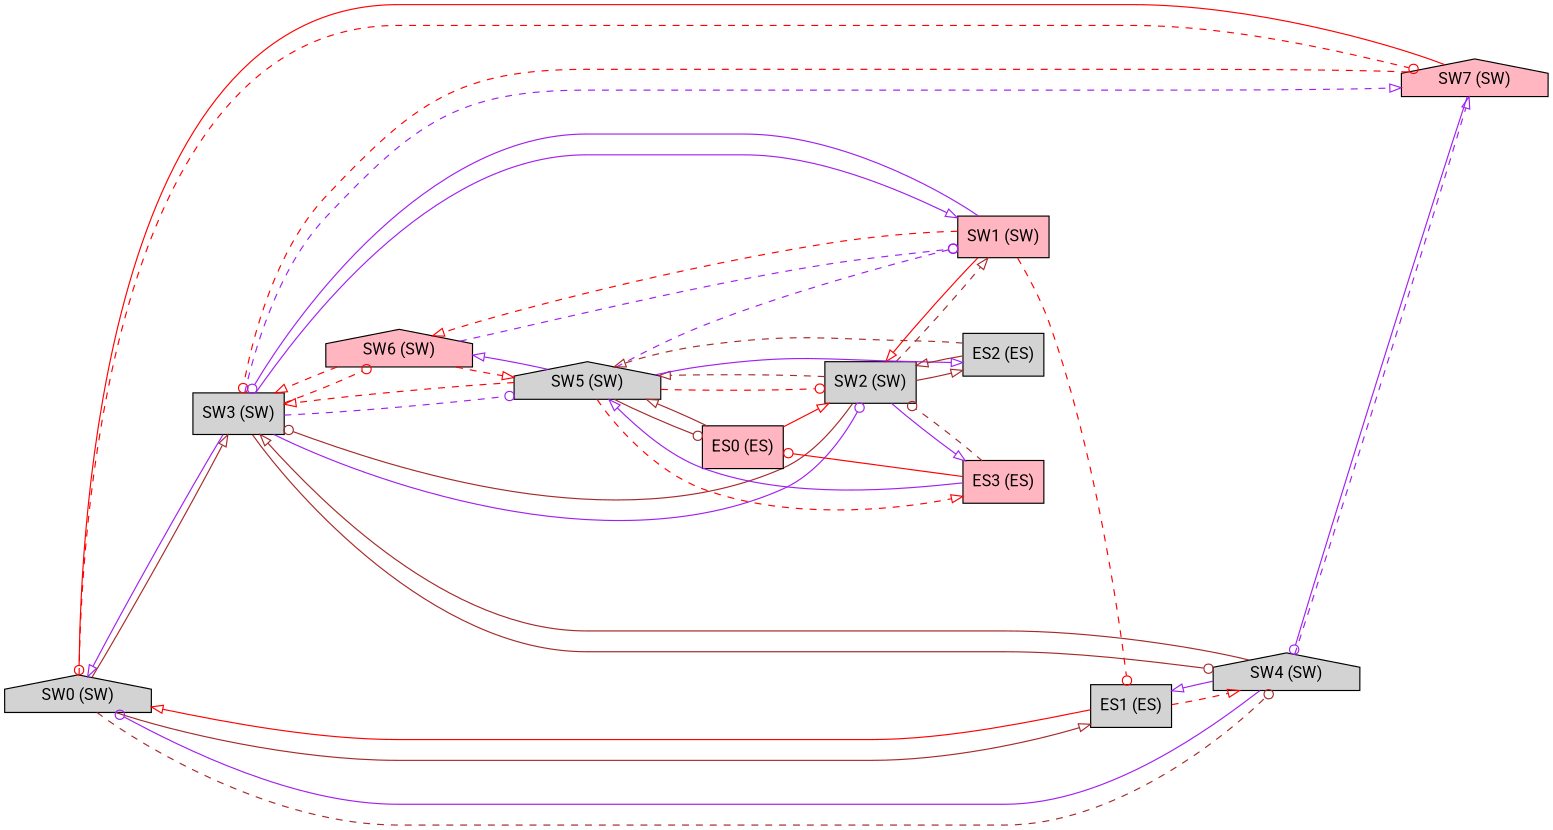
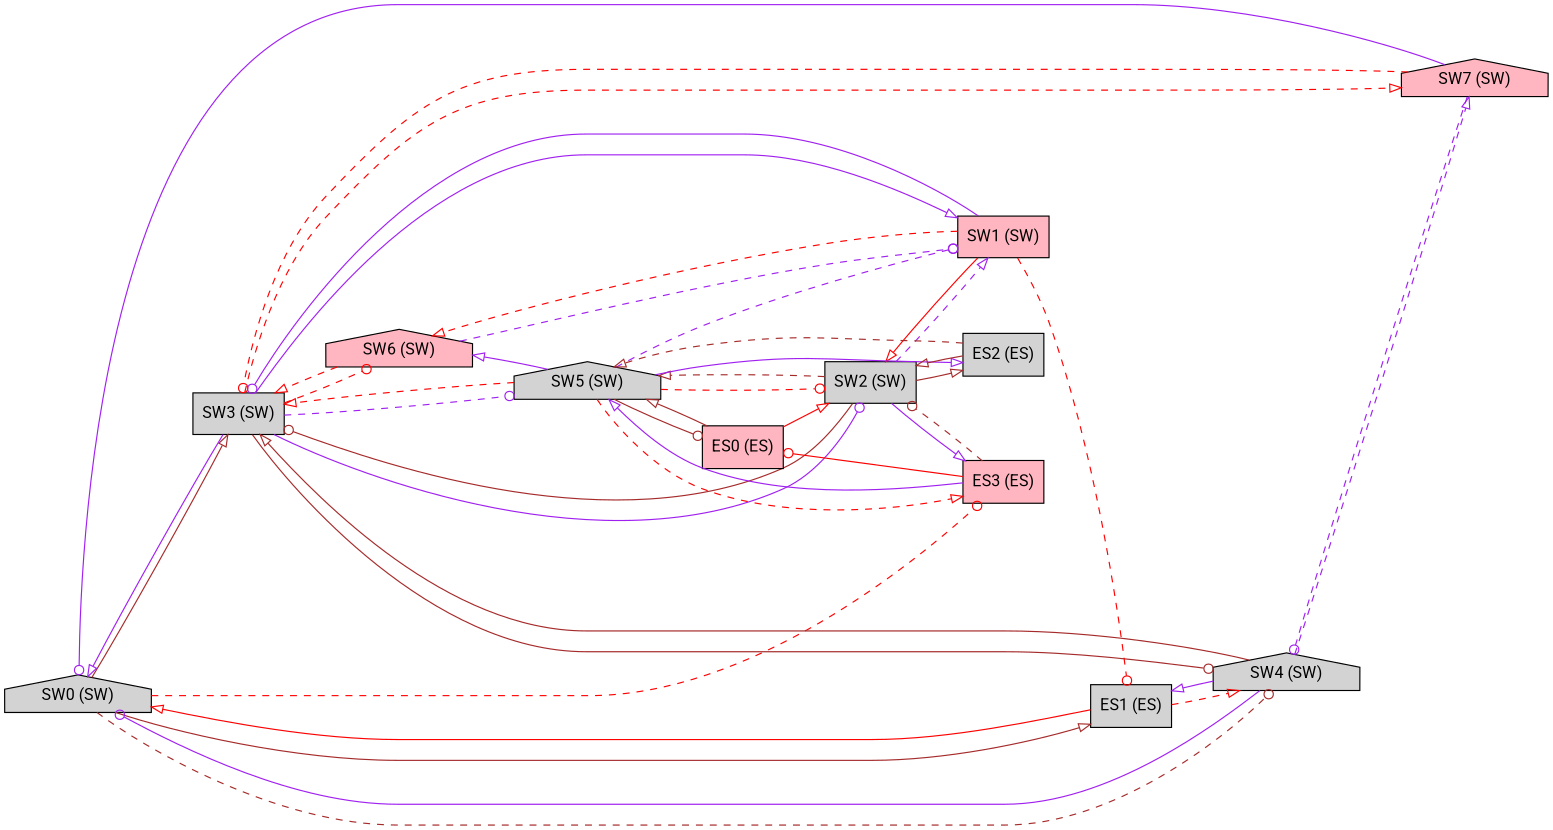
edge "SW7 (SW)" -> "SW0 (SW)": color red -> purple
edge "SW0 (SW)" -> "SW7 (SW)": now "SW0 (SW)" -> "ES3 (ES)"
edge "SW3 (SW)" -> "SW7 (SW)": color purple -> red
edge "SW2 (SW)" -> "SW1 (SW)": color brown -> purple
edge "SW7 (SW)" -> "SW4 (SW)": style solid -> dashed
edge "SW6 (SW)" -> "SW5 (SW)": removed
